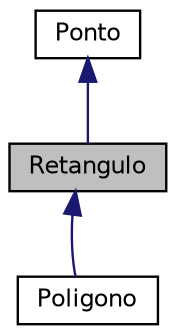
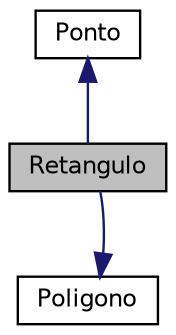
edge "Poligono" -> "Retangulo": reversed
